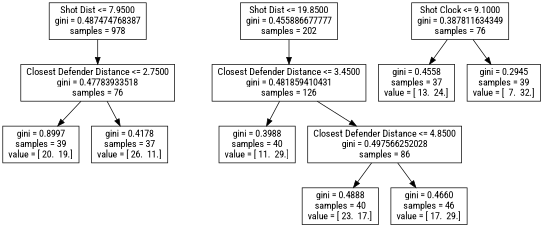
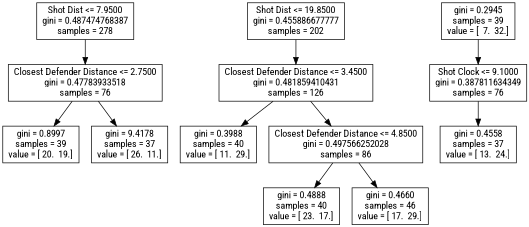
node "Shot Dist <= 7.9500 gini = 0.487474768387 samples = 978": label "Shot Dist <= 7.9500 gini = 0.487474768387 samples = 978" -> "Shot Dist <= 7.9500 gini = 0.487474768387 samples = 278"
edge "Shot Clock <= 9.1000 gini = 0.387811634349 samples = 76" -> "gini = 0.2945 samples = 39 value = [  7.  32.]": reversed
node "gini = 0.4178 samples = 37 value = [ 26.  11.]": label "gini = 0.4178 samples = 37 value = [ 26.  11.]" -> "gini = 9.4178 samples = 37 value = [ 26.  11.]"
